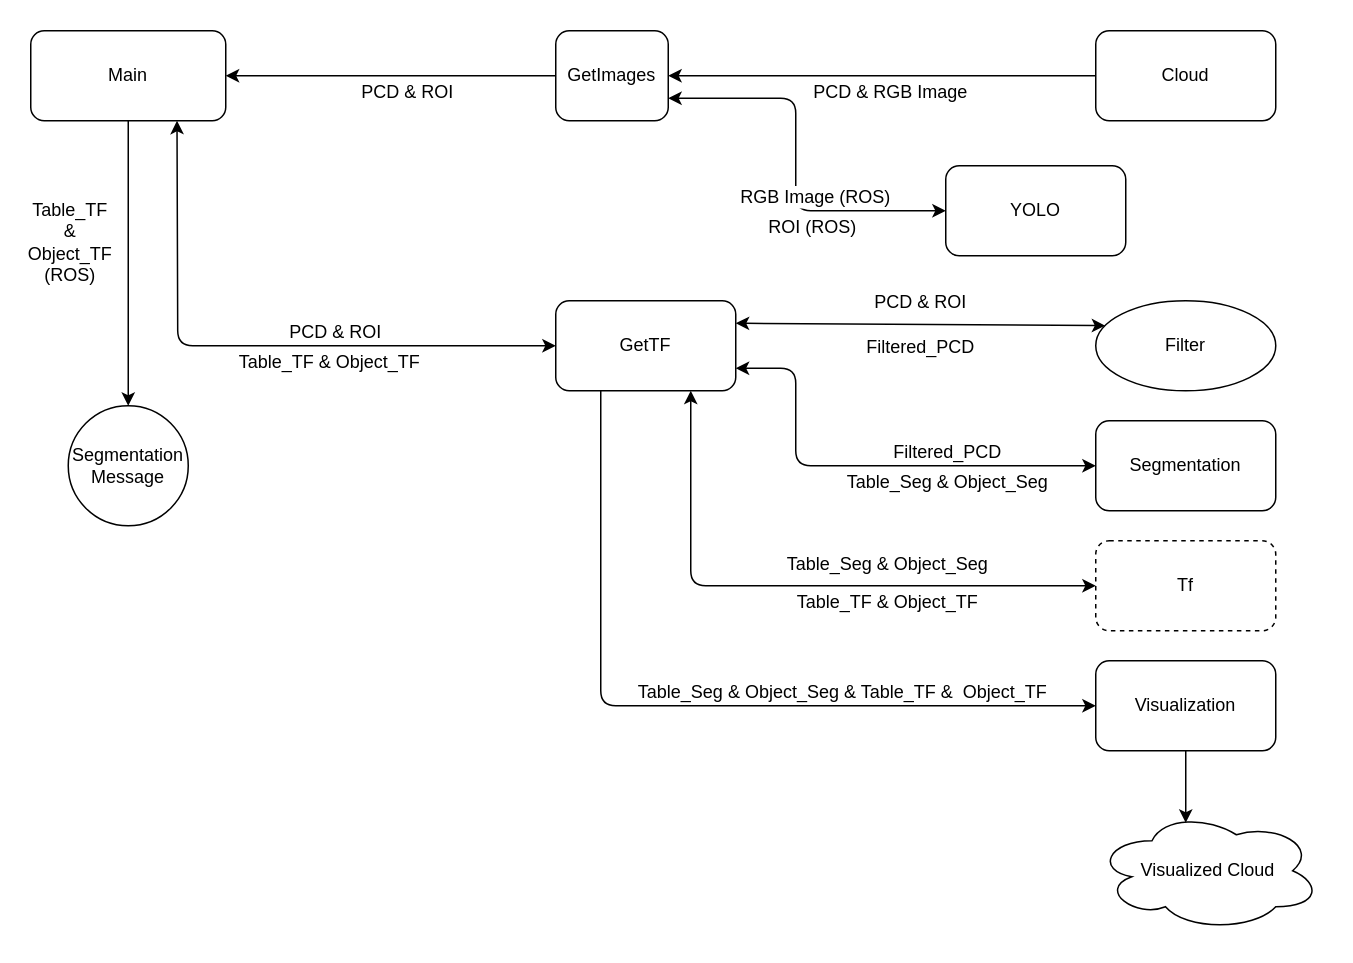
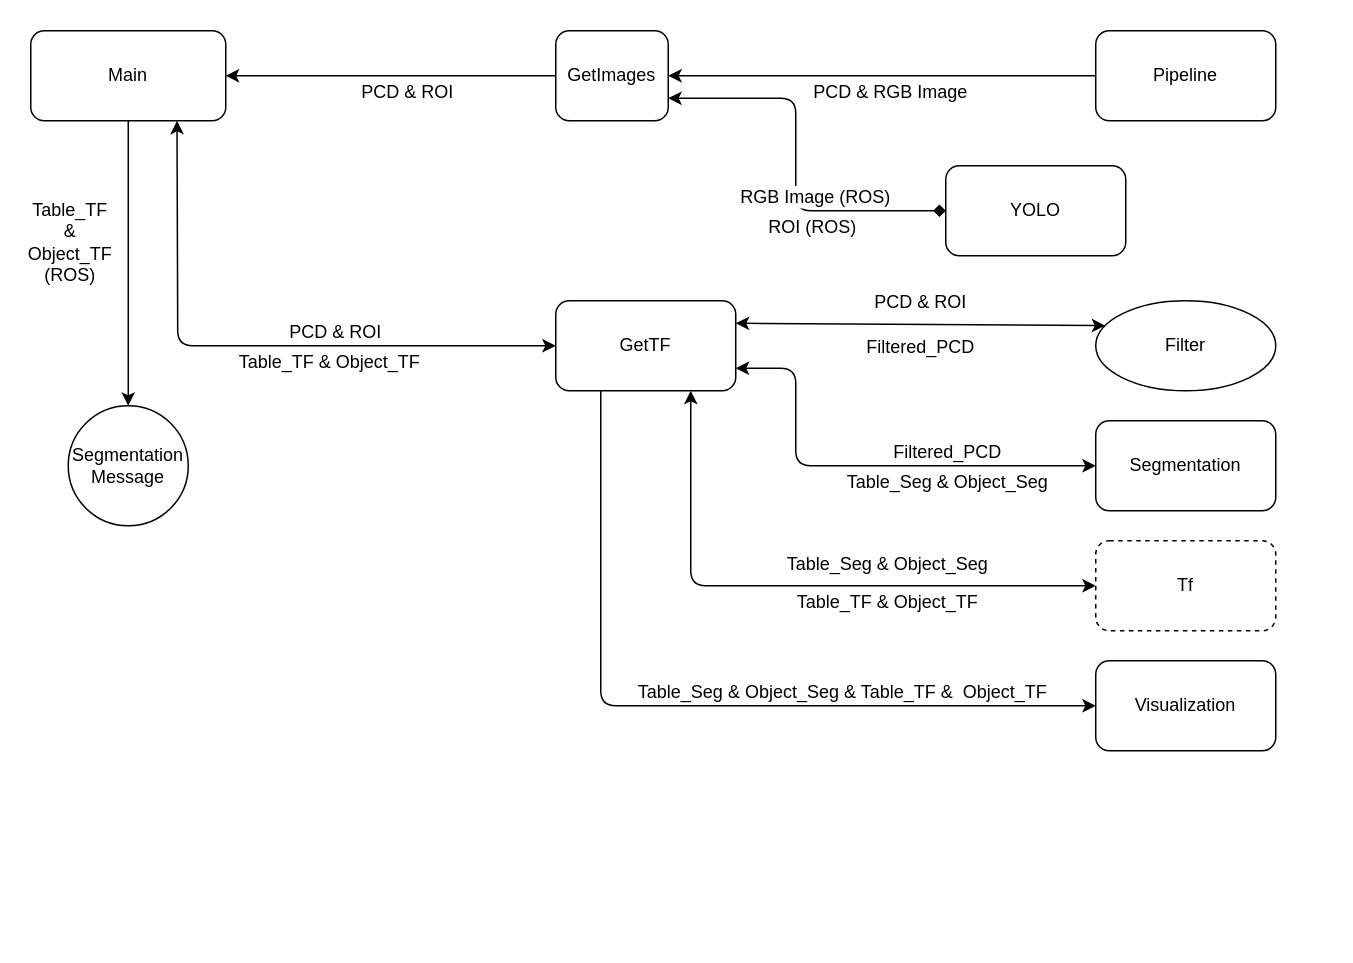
node "Cloud": label "Cloud" -> "Pipeline"
edge "GetImages" -- "YOLO": arrowhead classic -> diamond
edge "Visualization" -> "Visualized Cloud": removed
node "Visualized Cloud": removed
